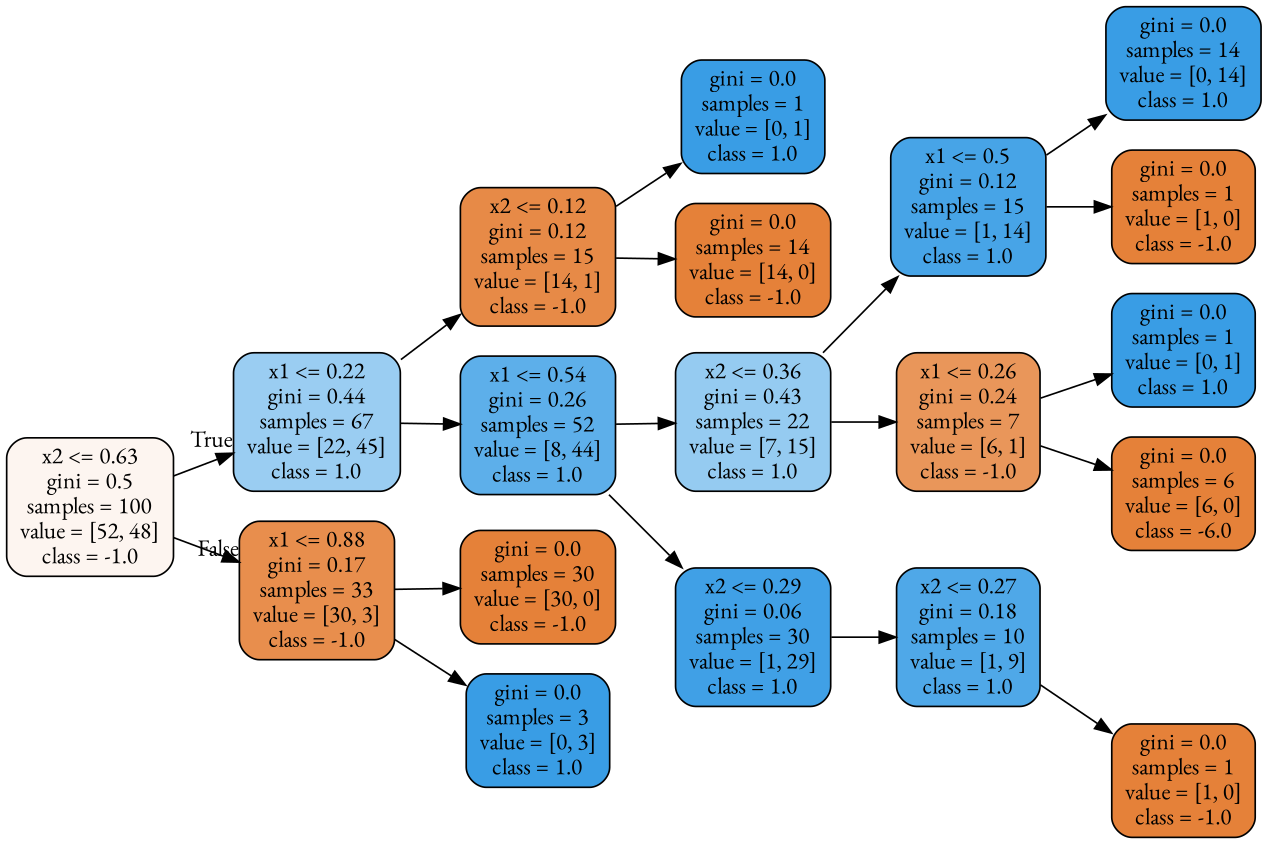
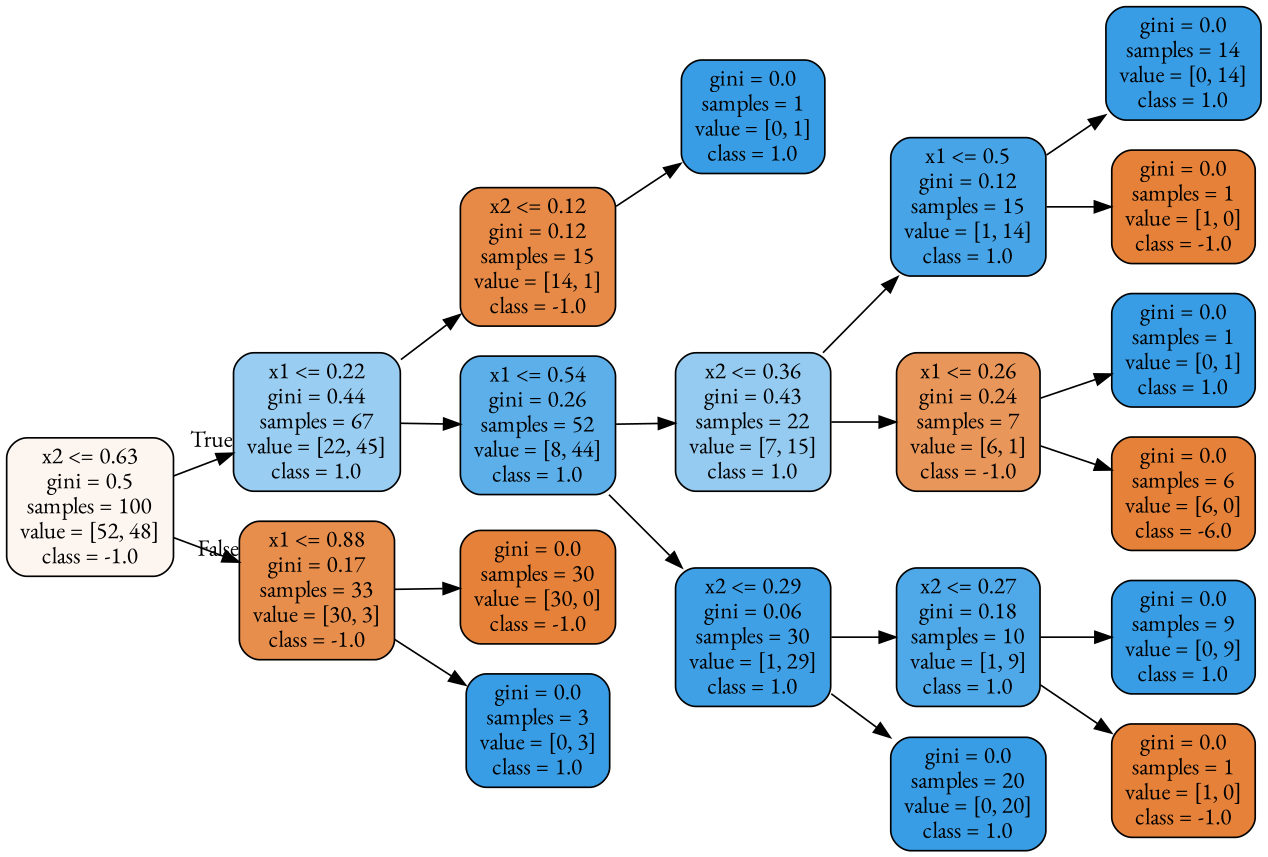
node "gini = 0.0 samples = 14 value = [14, 0] class = -1.0": removed
node "gini = 0.0 samples = 9 value = [0, 9] class = 1.0": added
node "gini = 0.0 samples = 20 value = [0, 20] class = 1.0": added
